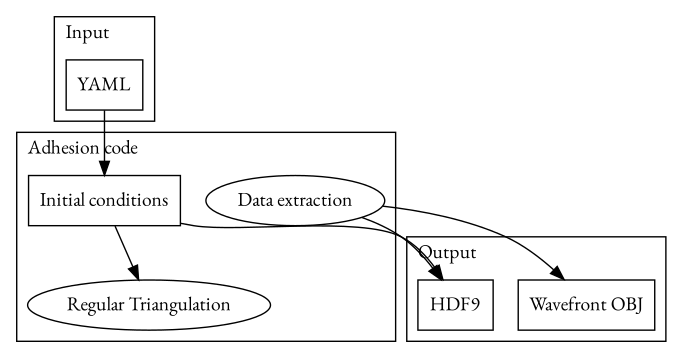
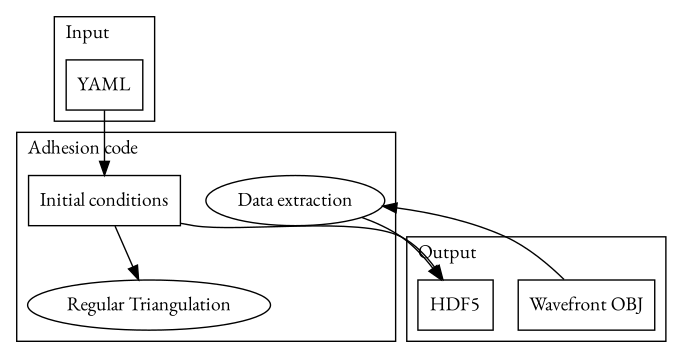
edge "Data extraction" -> "Wavefront OBJ": reversed
node "HDF9": label "HDF9" -> "HDF5"
